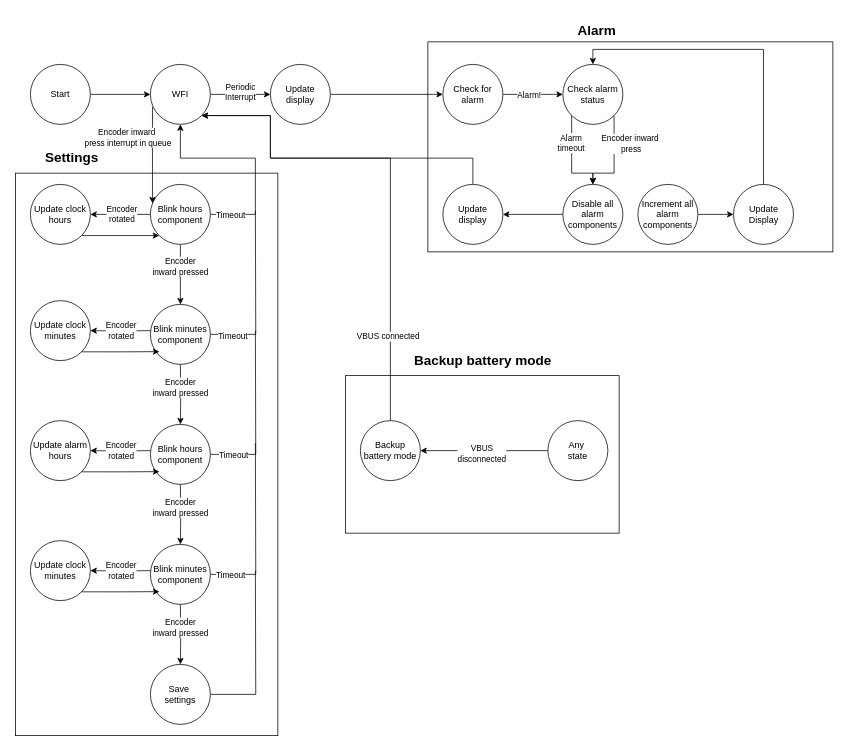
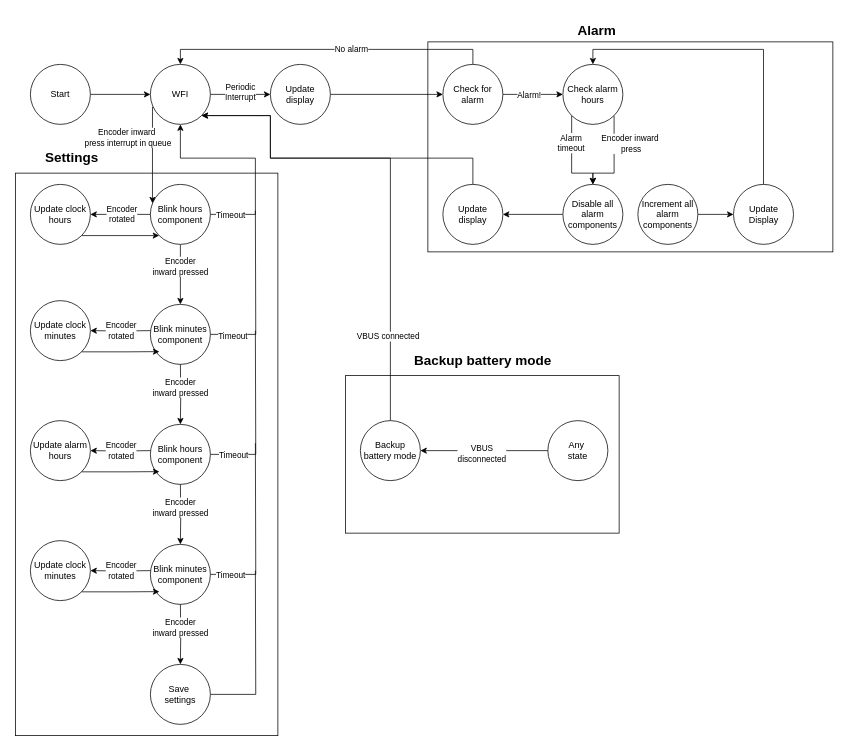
edge "Check for alarm" -> "WFI": added, label "No alarm"
node "Check alarm status": label "Check alarm status" -> "Check alarm hours"
